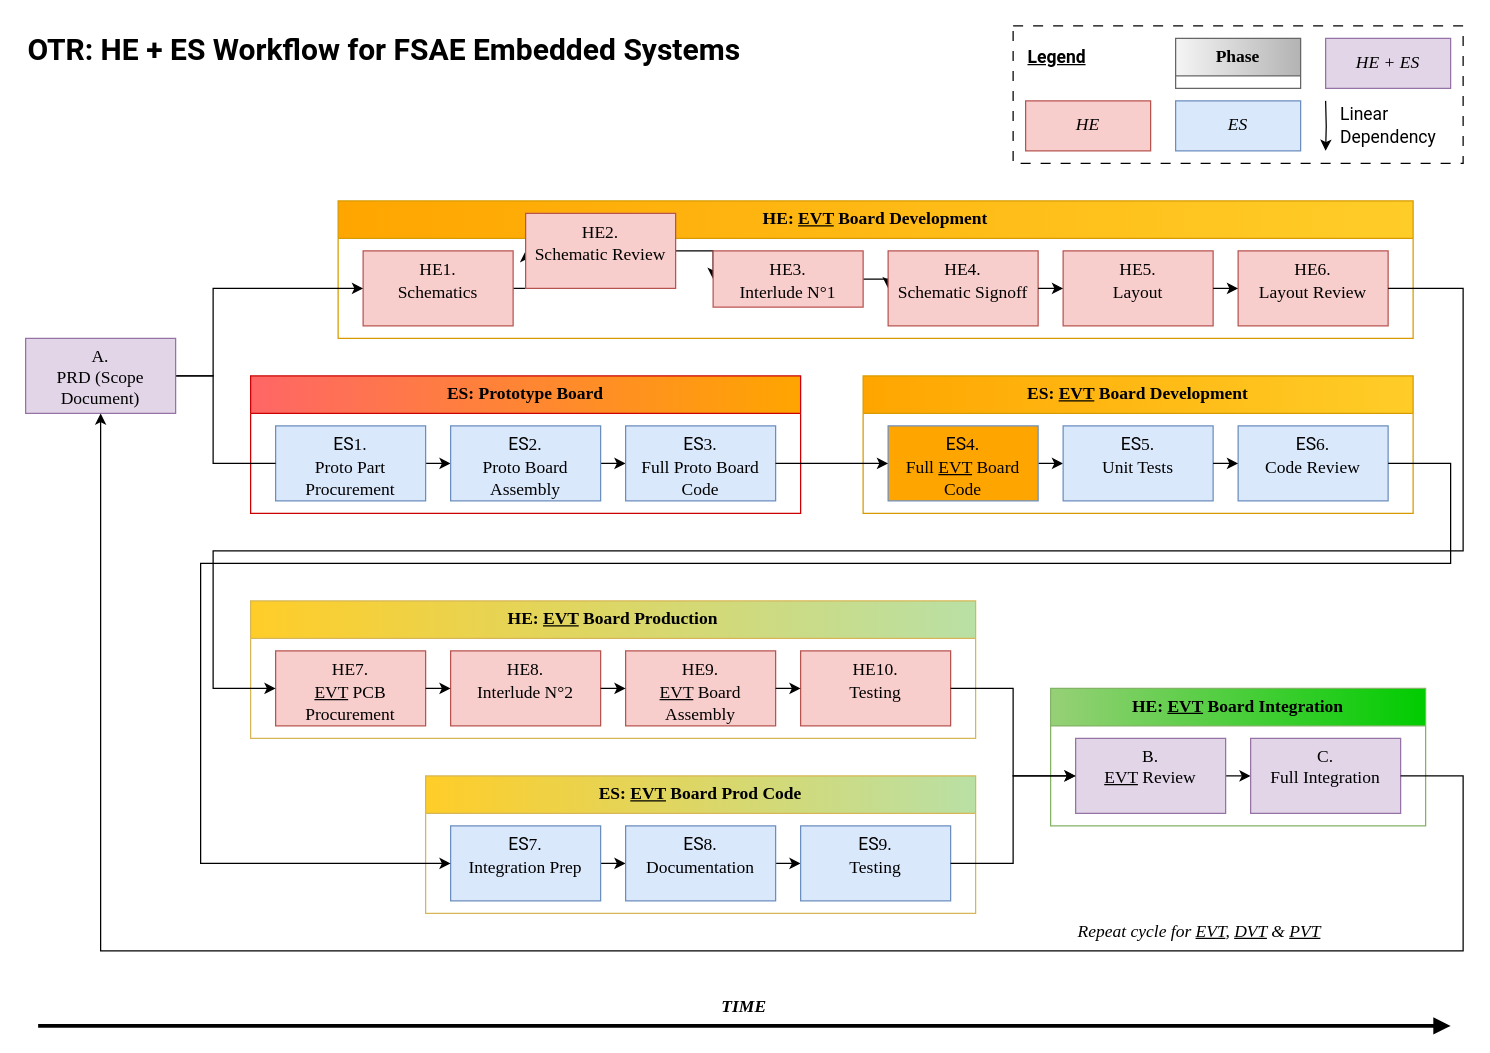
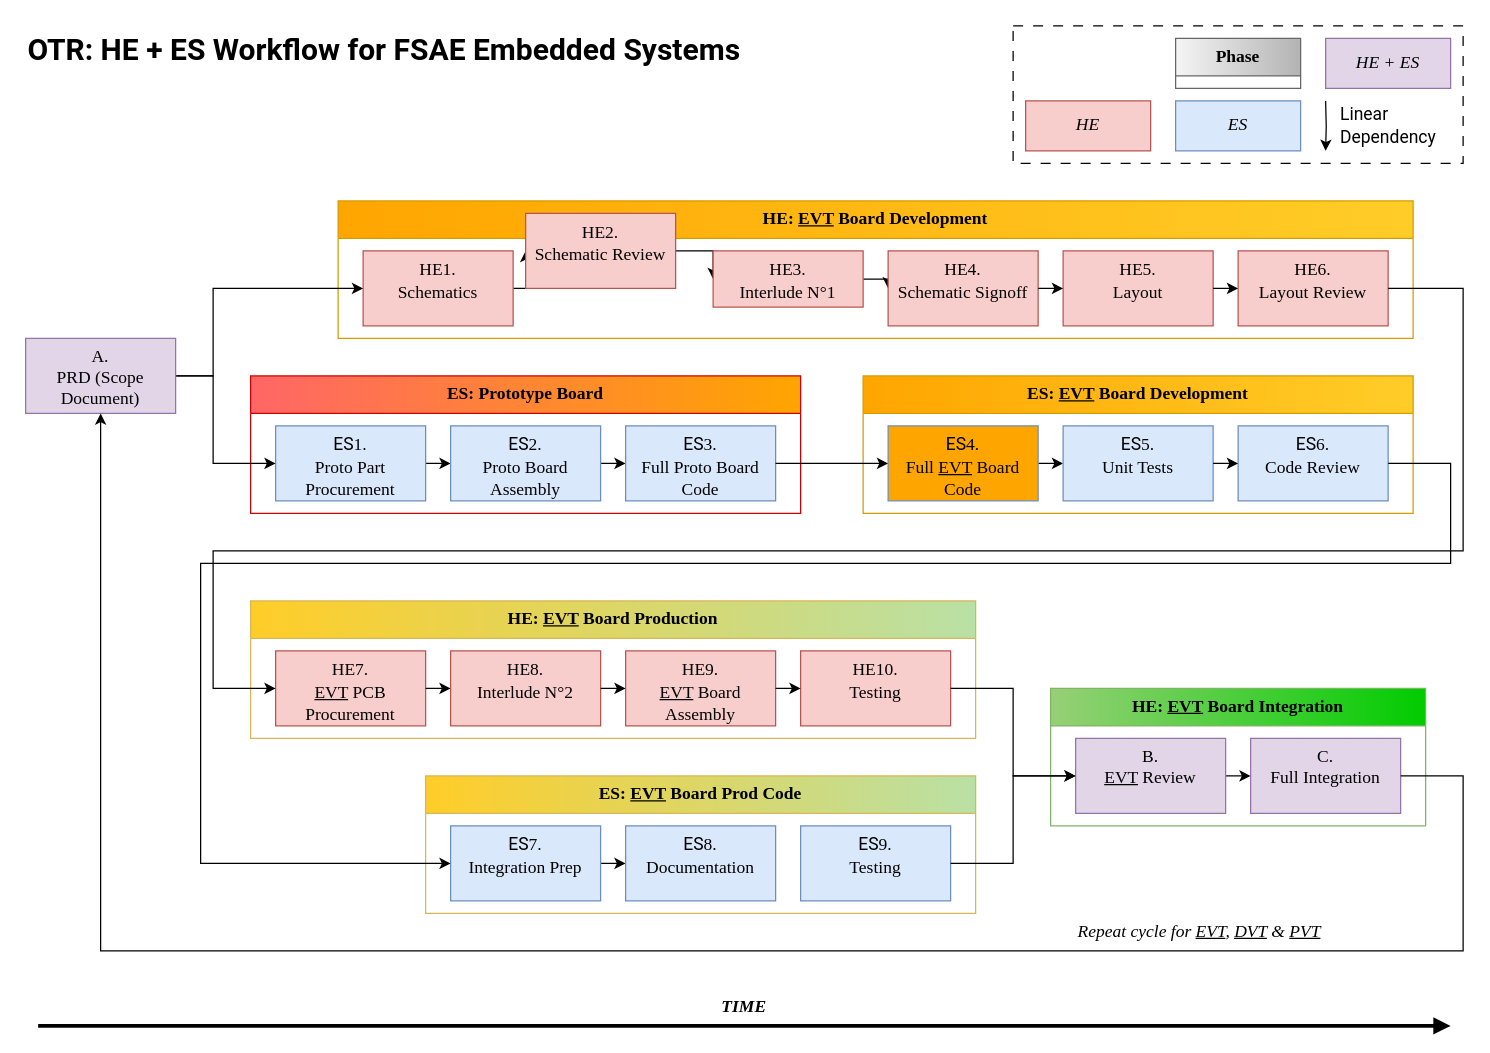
node "Legend": removed
edge "A. PRD (Scope Document)" -- "ES1. Proto Part Procurement": arrowhead none -> classic
edge "ES8. Documentation" -> "ES9. Testing": removed
